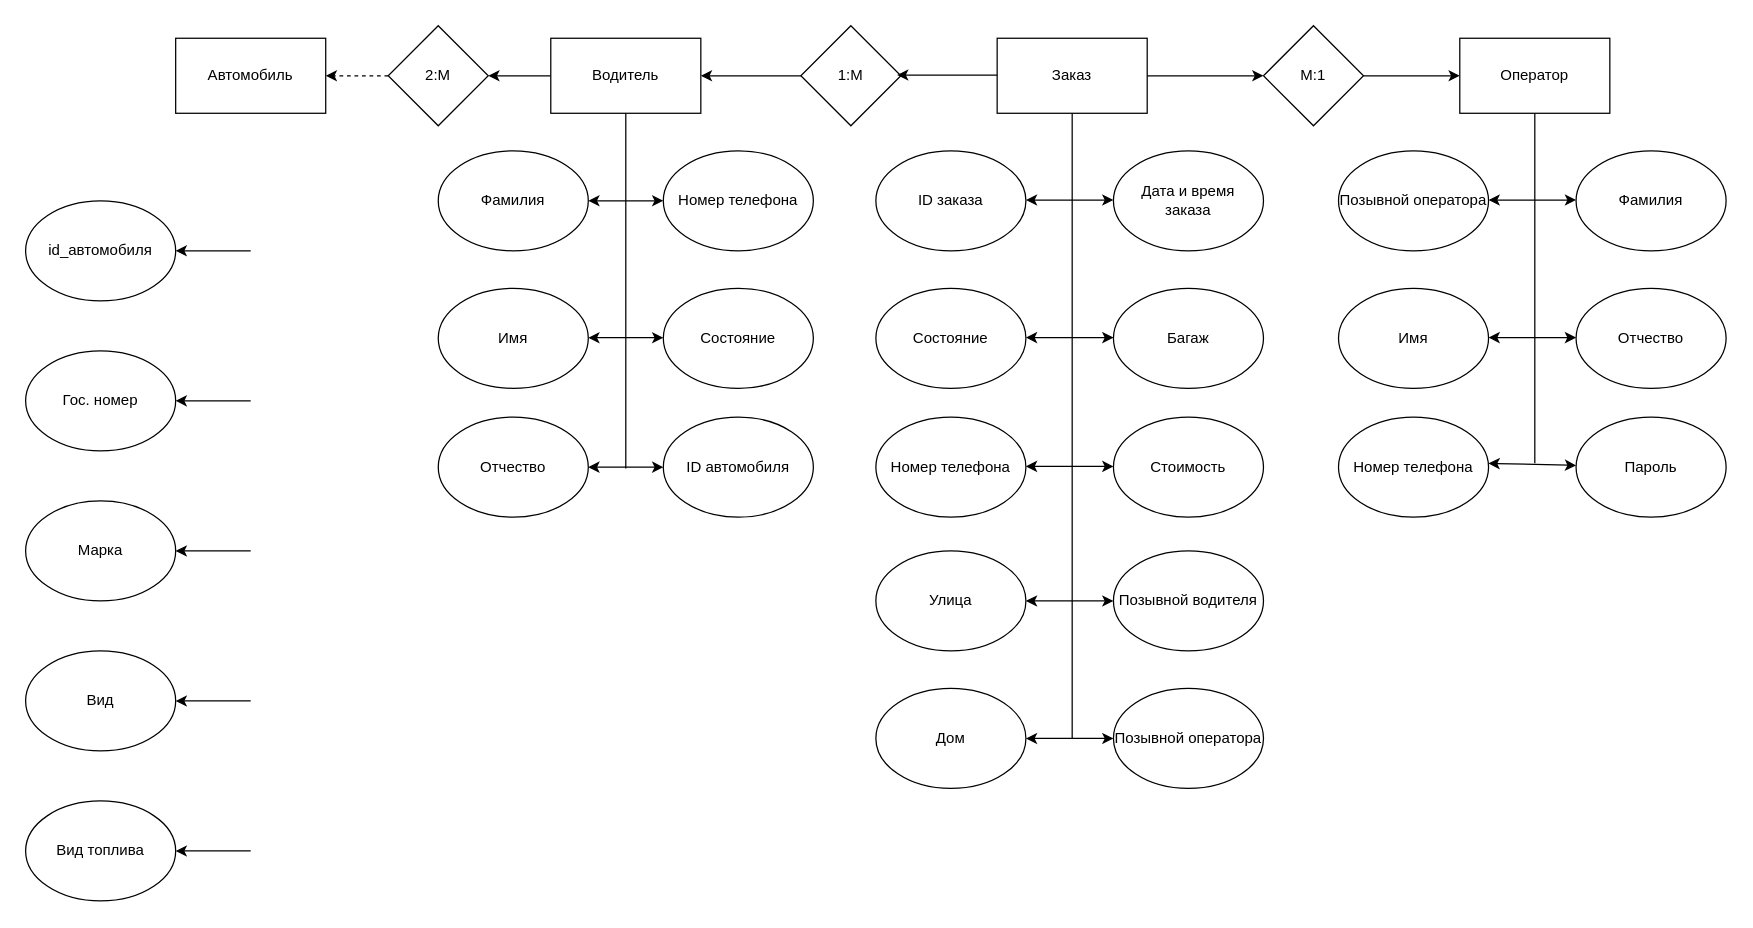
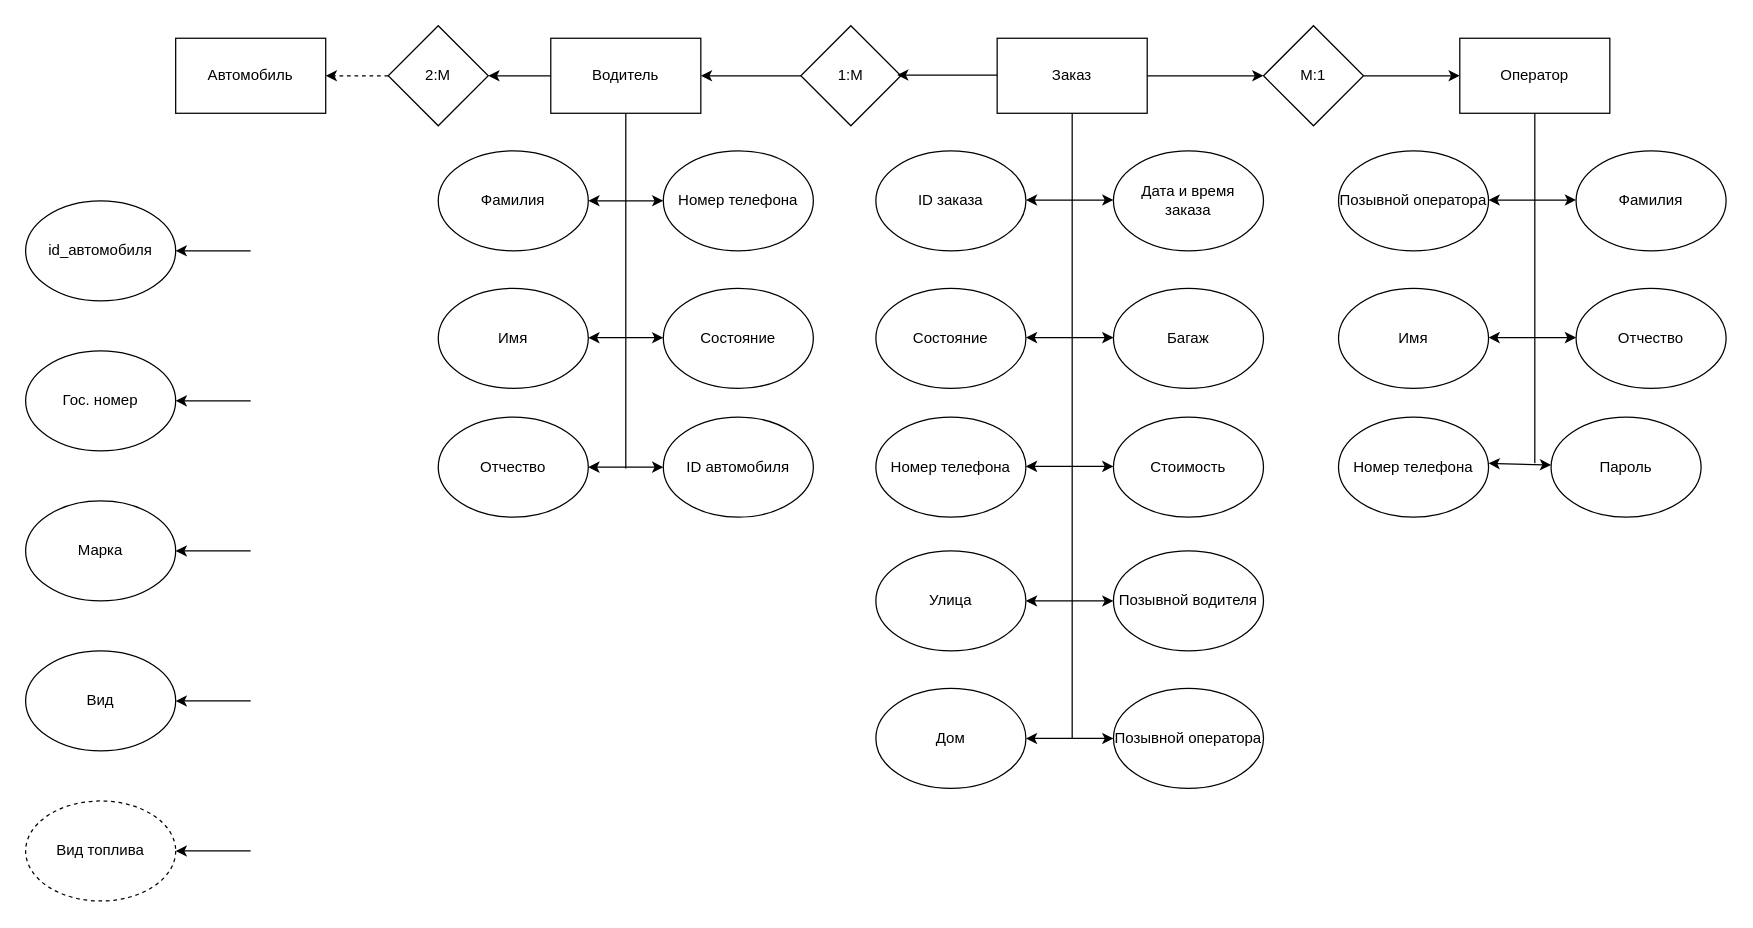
node "Пароль": moved (1651, 467) -> (1626, 467)
node "Вид топлива": style solid -> dashed
